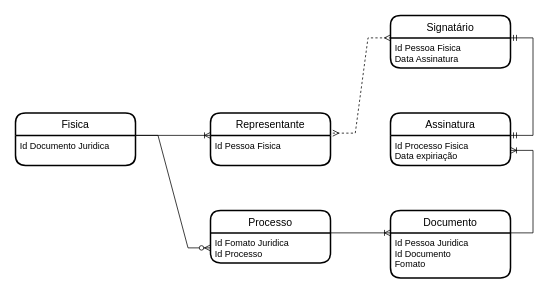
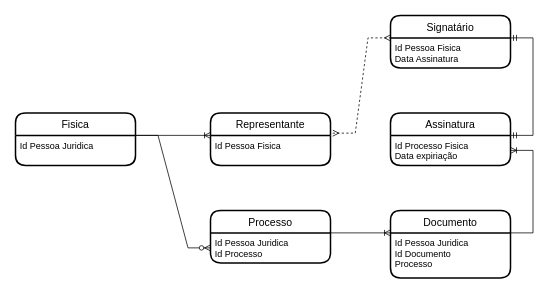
node "Id Documento Juridica": label "Id Documento Juridica" -> "Id Pessoa Juridica"
node "Id Fomato Juridica Id Processo": label "Id Fomato Juridica Id Processo" -> "Id Pessoa Juridica Id Processo"
node "Id Pessoa Juridica Id Documento Fomato": label "Id Pessoa Juridica Id Documento Fomato" -> "Id Pessoa Juridica Id Documento Processo"
